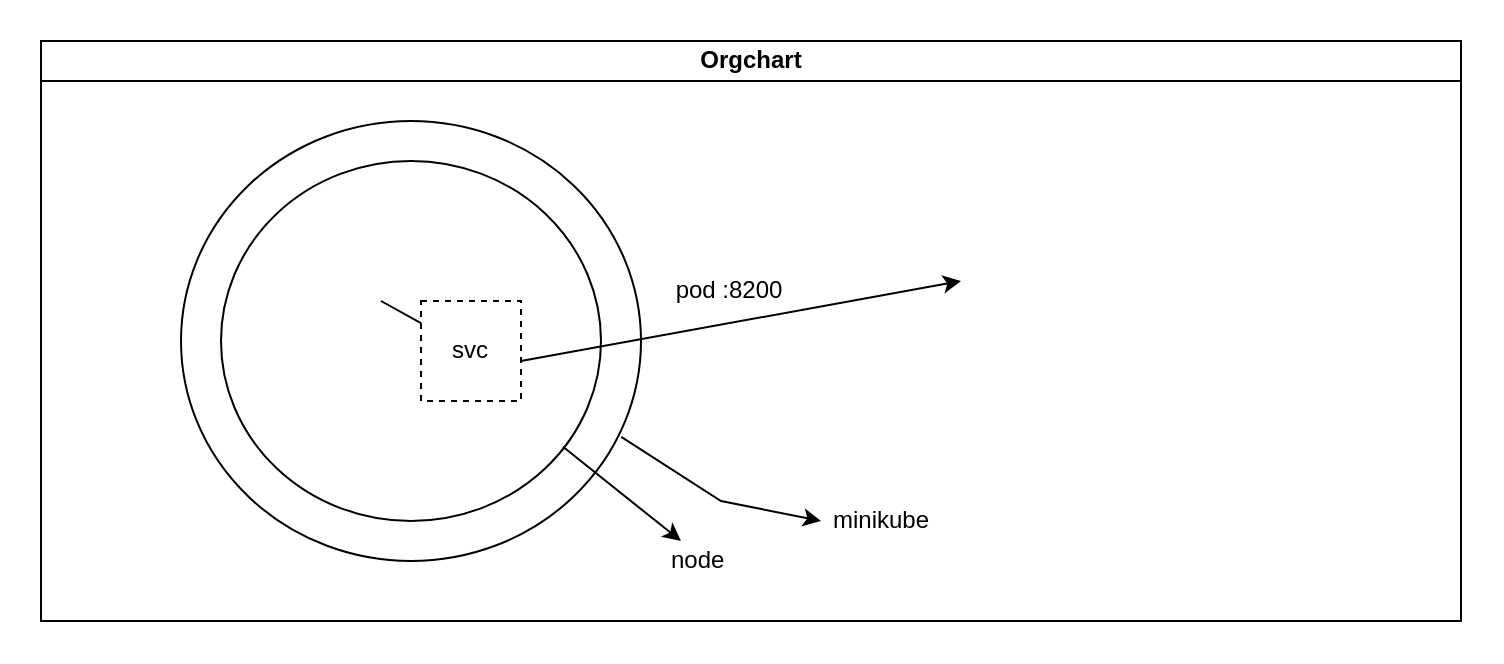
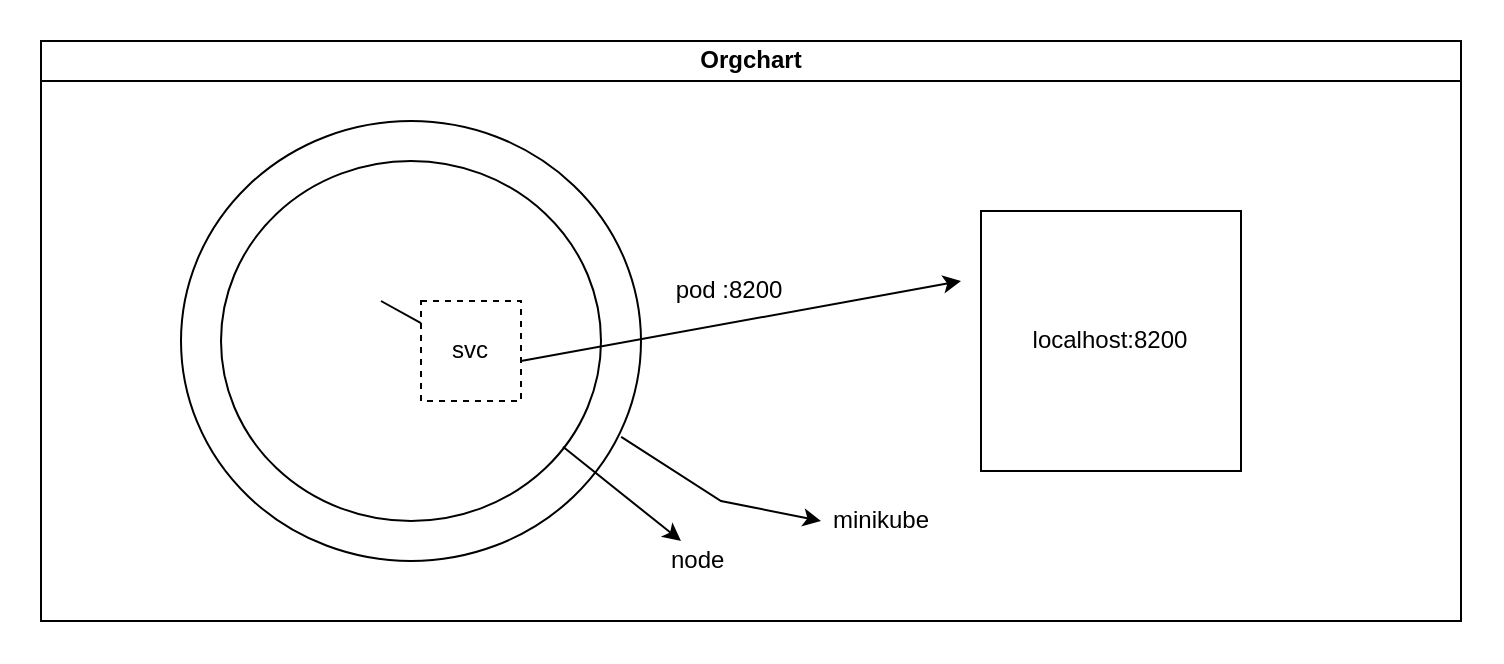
node "localhost:8200": added
